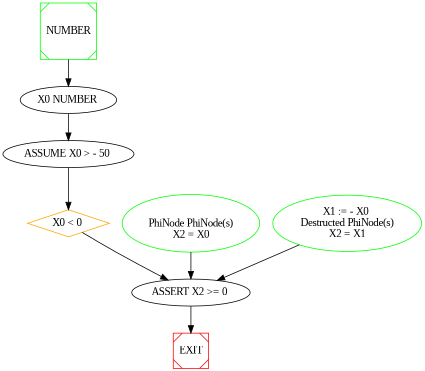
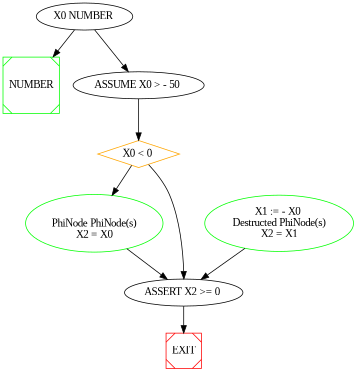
edge "NUMBER" -> "X0 NUMBER": reversed
edge "X0 < 0" -> "PhiNode PhiNode(s) X2 = X0": added
